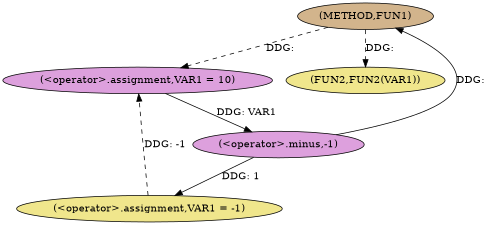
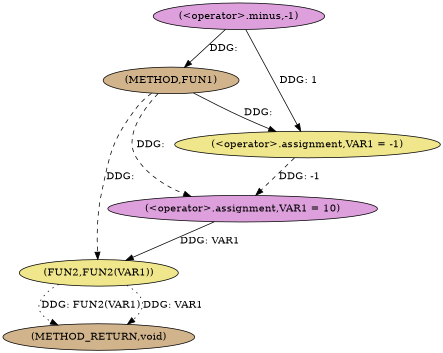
edge "(<operator>.assignment,VAR1 = 10)" -> "(<operator>.minus,-1)": now "(<operator>.assignment,VAR1 = 10)" -> "(FUN2,FUN2(VAR1))"
edge "(METHOD,FUN1)" -> "(<operator>.assignment,VAR1 = -1)": added, label "DDG:"
node "(METHOD_RETURN,void)": added
